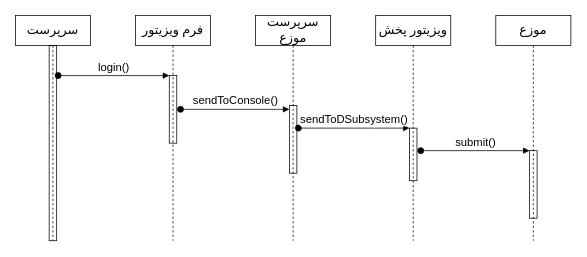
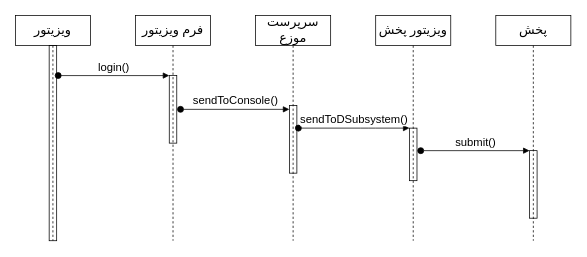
node "سرپرست": label "سرپرست" -> "ویزیتور"
node "موزع": label "موزع" -> "پخش"
